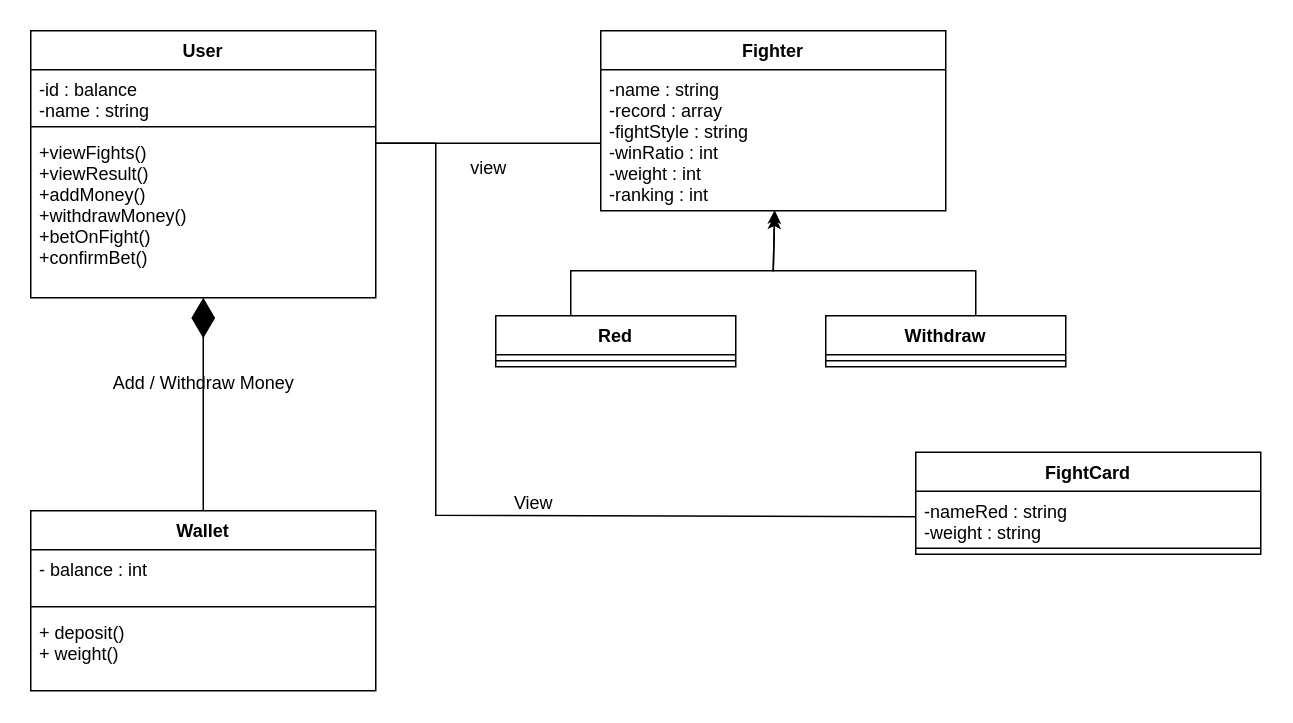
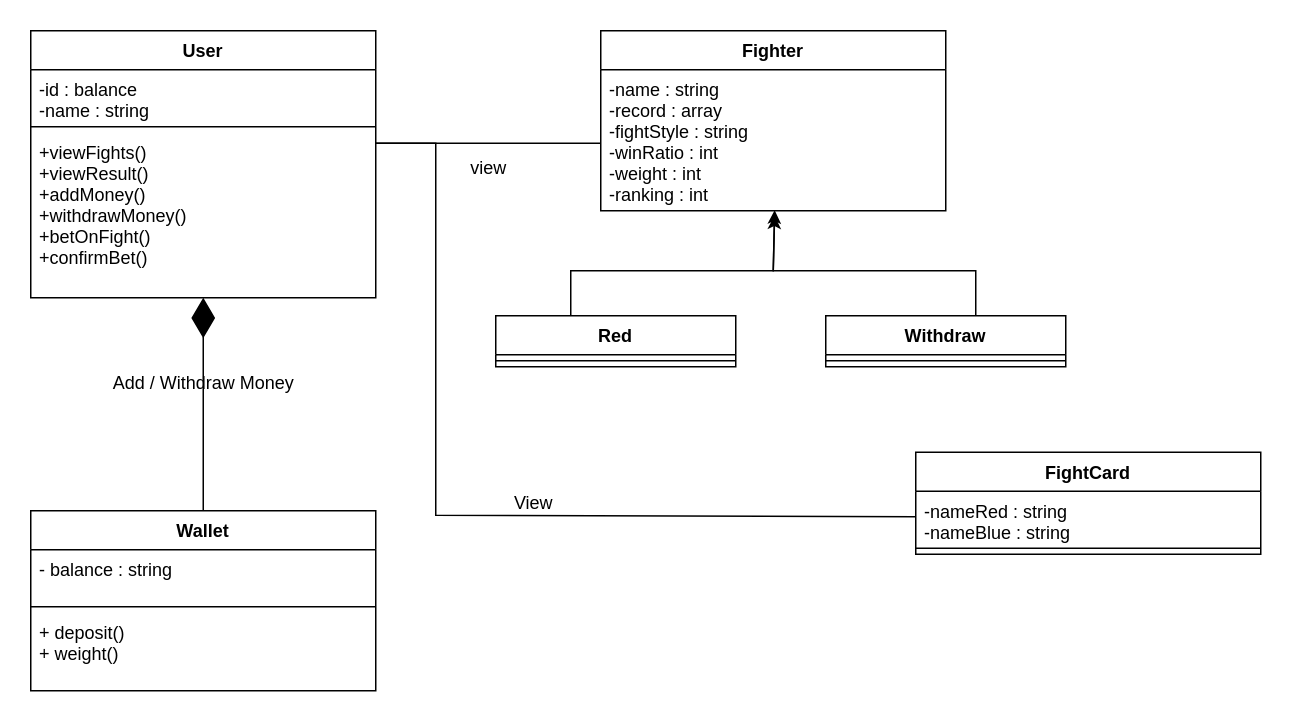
node "-nameRed : string -weight : string": label "-nameRed : string -weight : string" -> "-nameRed : string -nameBlue : string"
node "- balance : int": label "- balance : int" -> "- balance : string"
